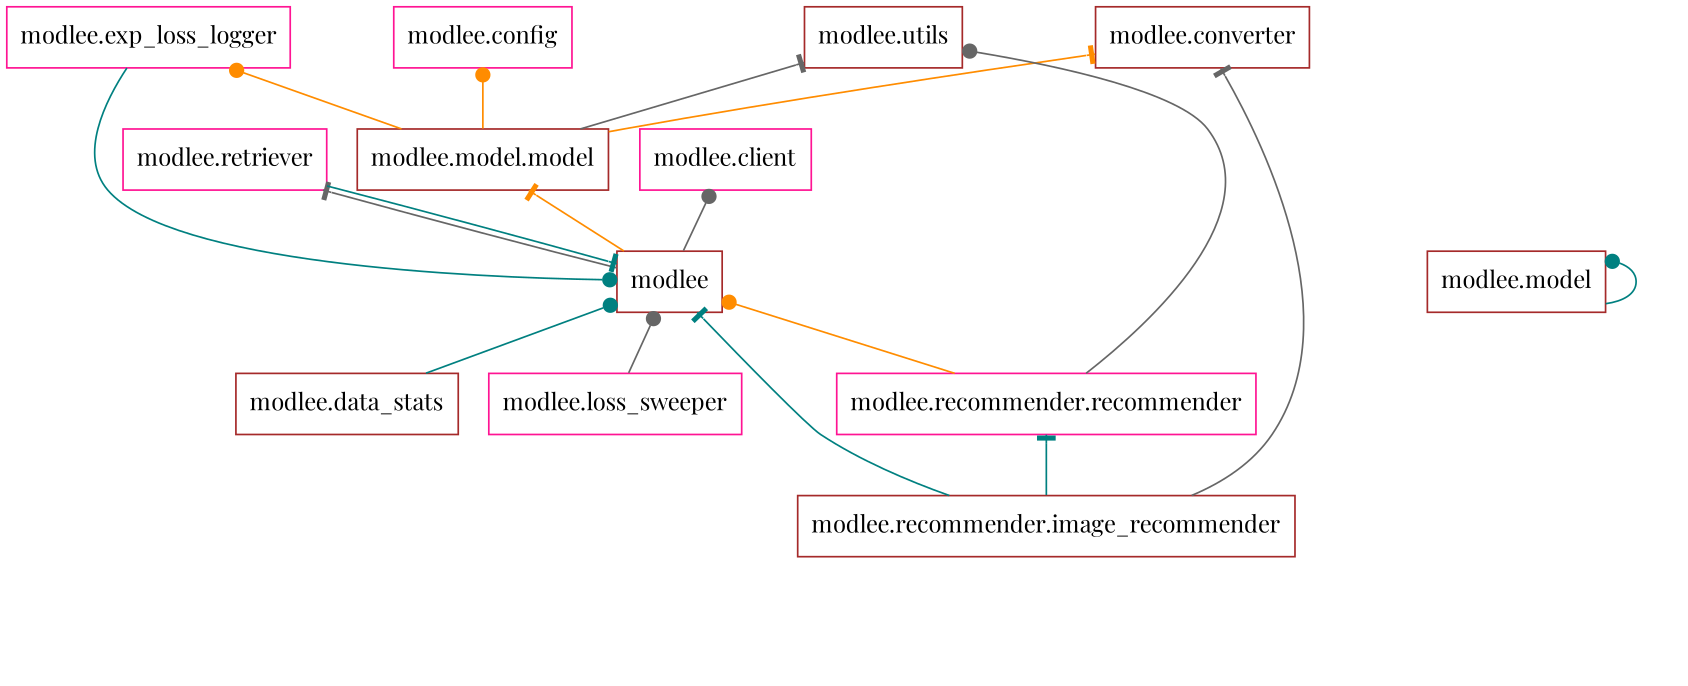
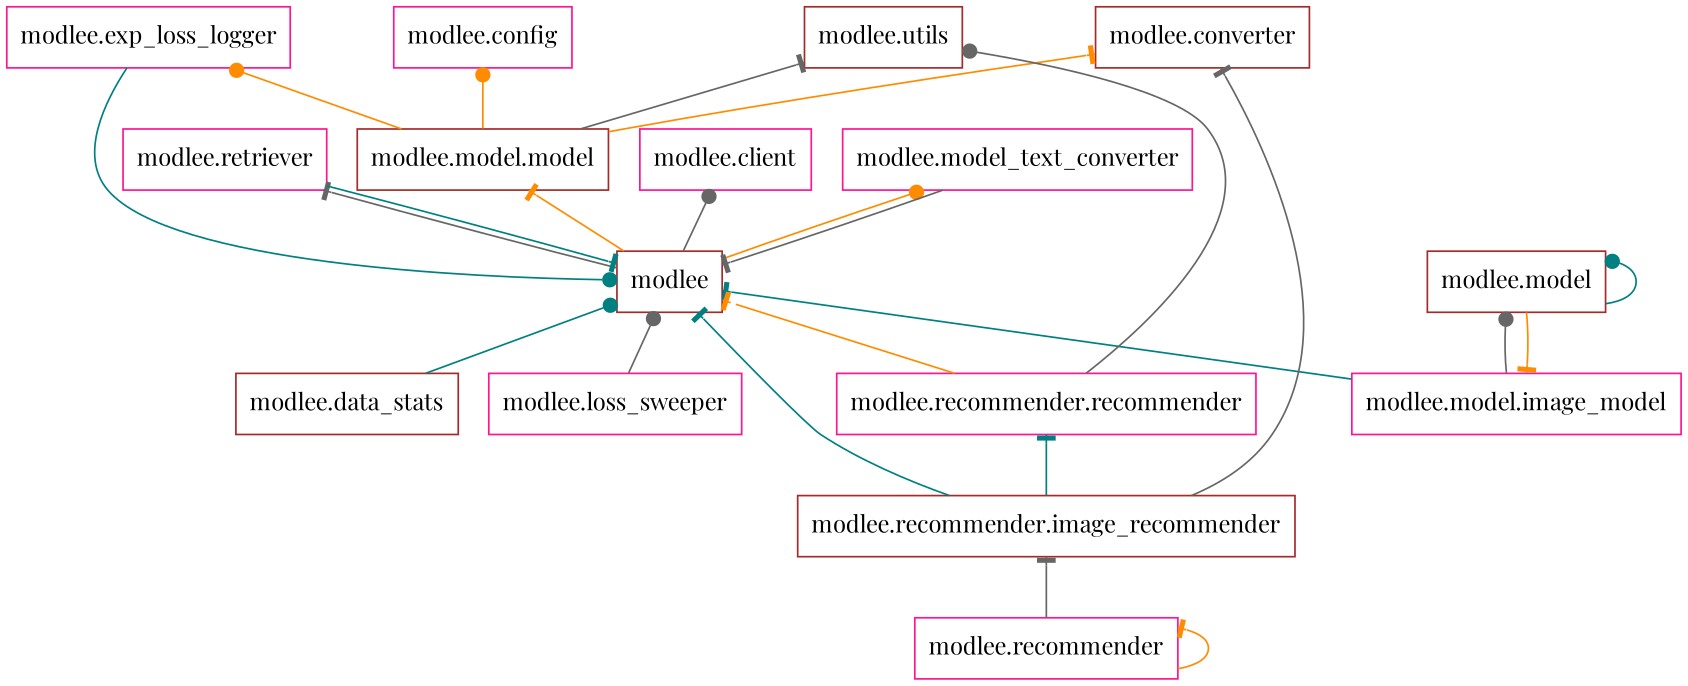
node "modlee.model_text_converter": added
edge "modlee.recommender.recommender" -> "modlee": arrowhead dot -> tee
node "modlee.model.image_model": added
node "modlee.recommender": added
